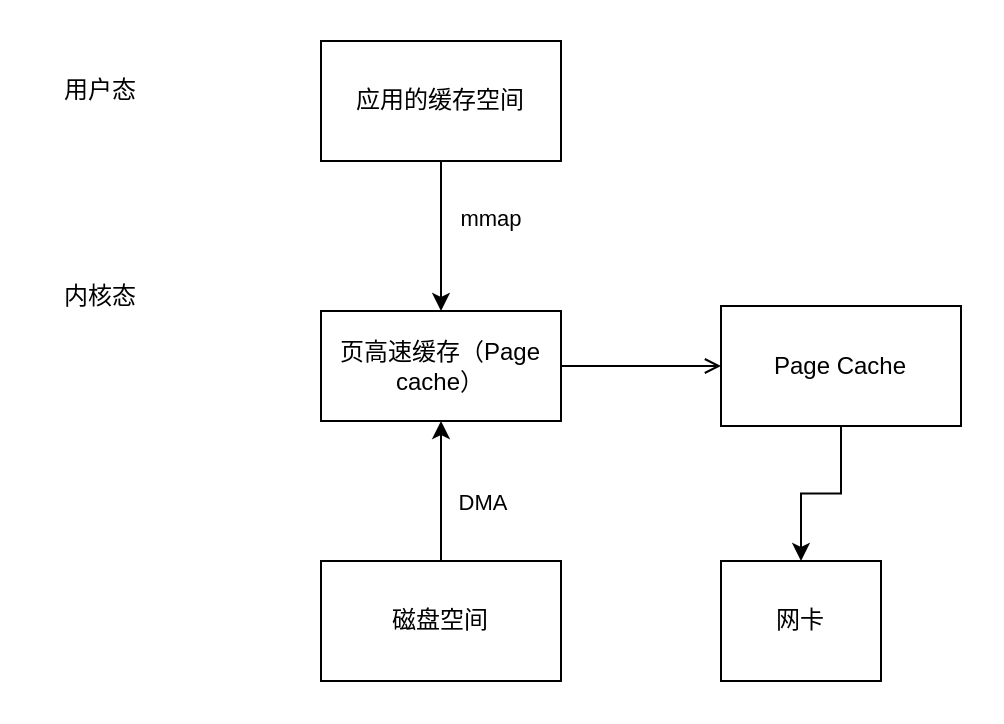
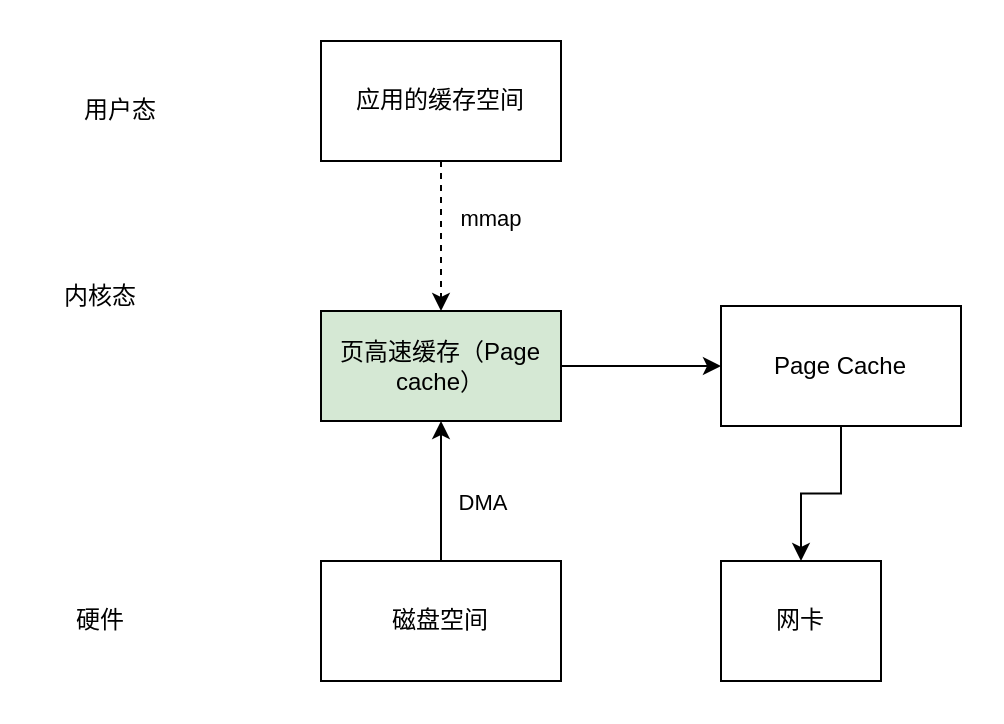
node "用户态": moved (101, 91) -> (121, 111)
edge "应用的缓存空间" -> "页高速缓存（Page cache）": style solid -> dashed
node "页高速缓存（Page cache）": fillcolor #ffffff -> #d5e8d4
edge "页高速缓存（Page cache）" -> "Page Cache": arrowhead open -> classic
node "硬件": added
